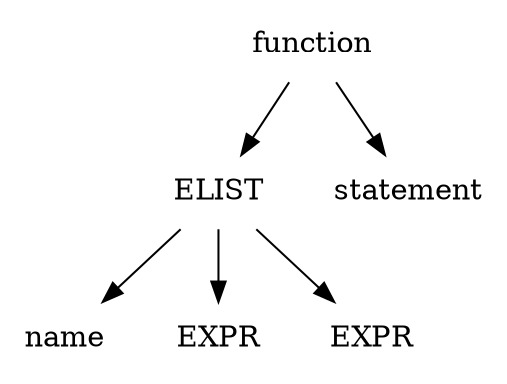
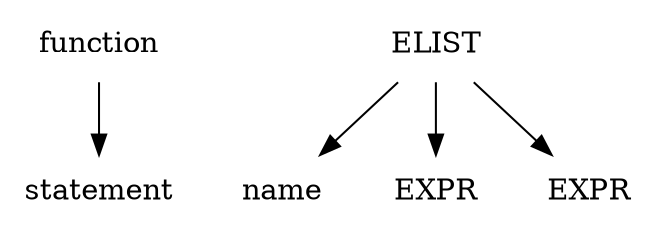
edge "function" -> "ELIST": removed
